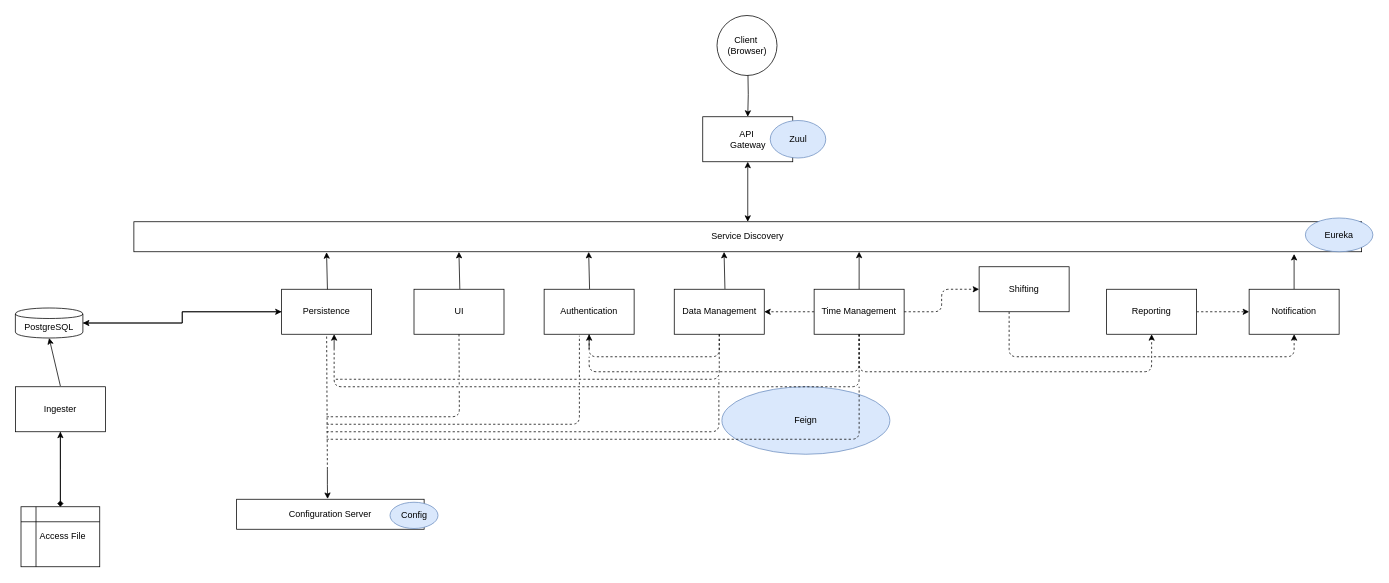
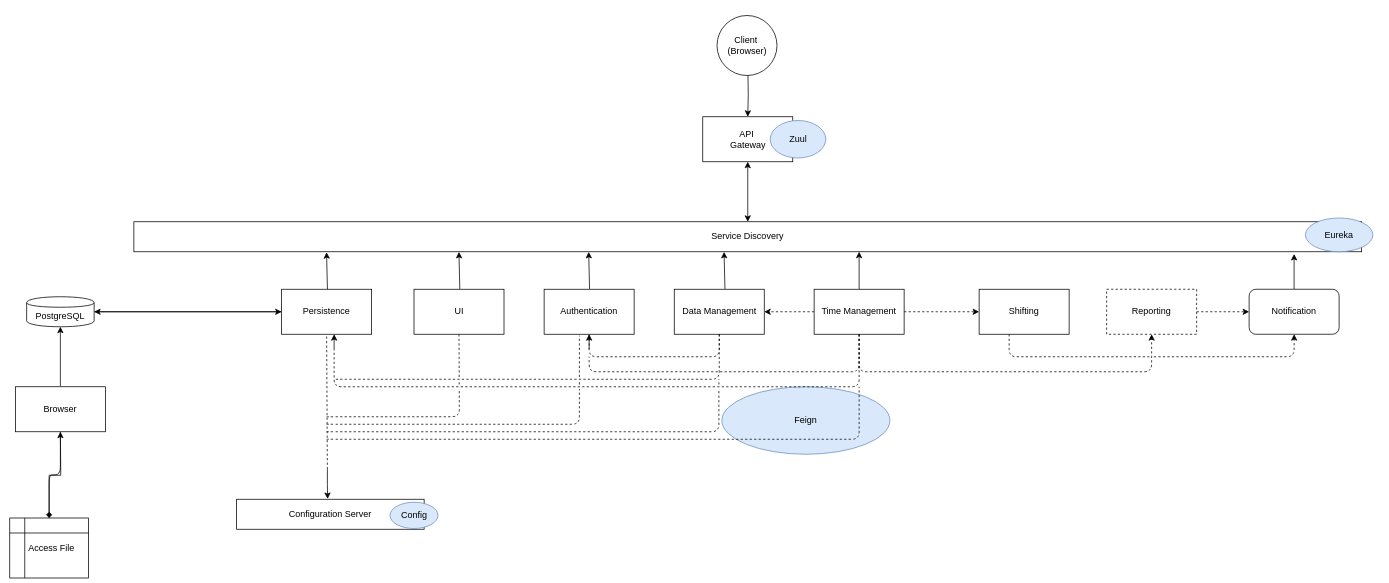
node "Shifting": moved (1024, 289) -> (1024, 312)
node "Reporting": style solid -> dashed
node "Notification": shape rectangle -> rounded rectangle
node "PostgreSQL": moved (49, 323) -> (60, 312)
node "Ingester": label "Ingester" -> "Browser"
node "Access File": moved (60, 537) -> (49, 548)
